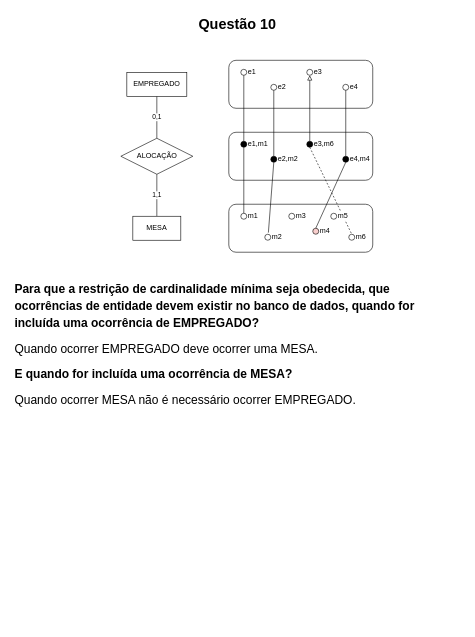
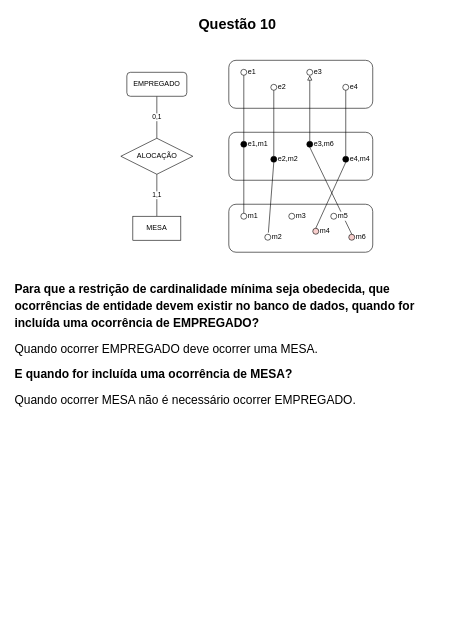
node "EMPREGADO": shape rectangle -> rounded rectangle
edge "e3,m6" -- "m6": style dashed -> solid
node "m6": fillcolor #ffffff -> #f8cecc
